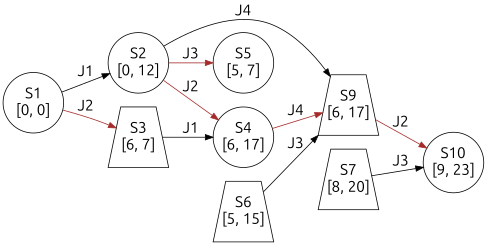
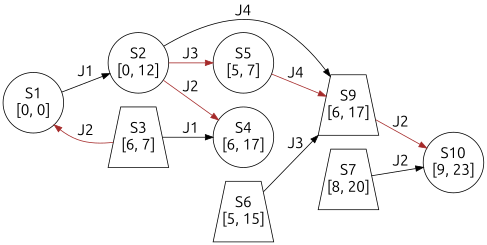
edge "S1 [0, 0]" -> "S3 [6, 7]": reversed
edge "S4 [6, 17]" -> "S9 [6, 17]": now "S5 [5, 7]" -> "S9 [6, 17]"
edge "S7 [8, 20]" -> "S10 [9, 23]": label "J3" -> "J2"
